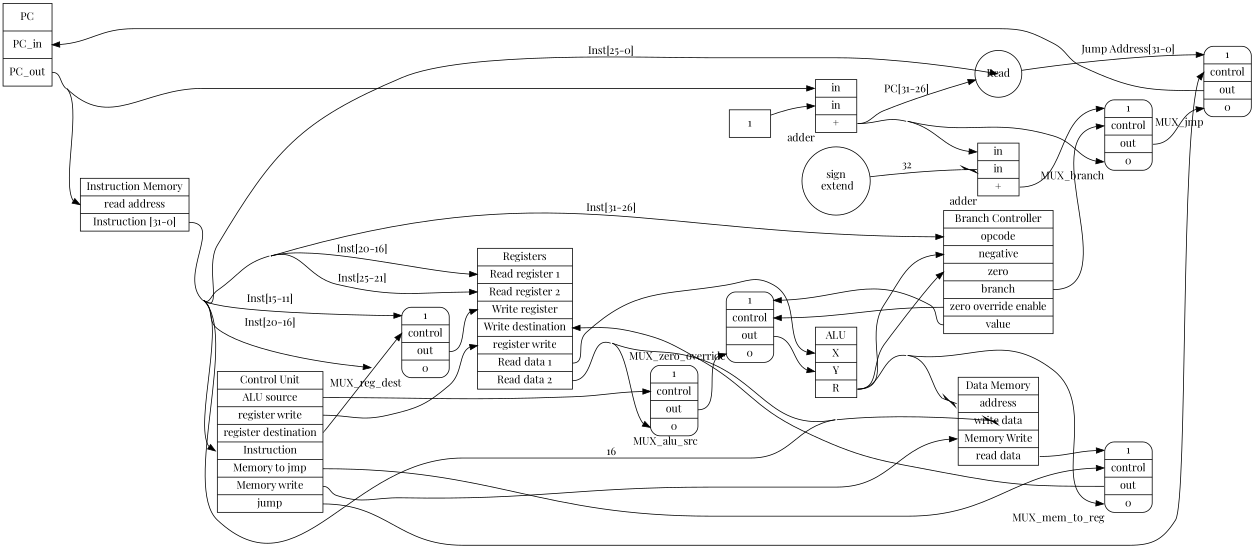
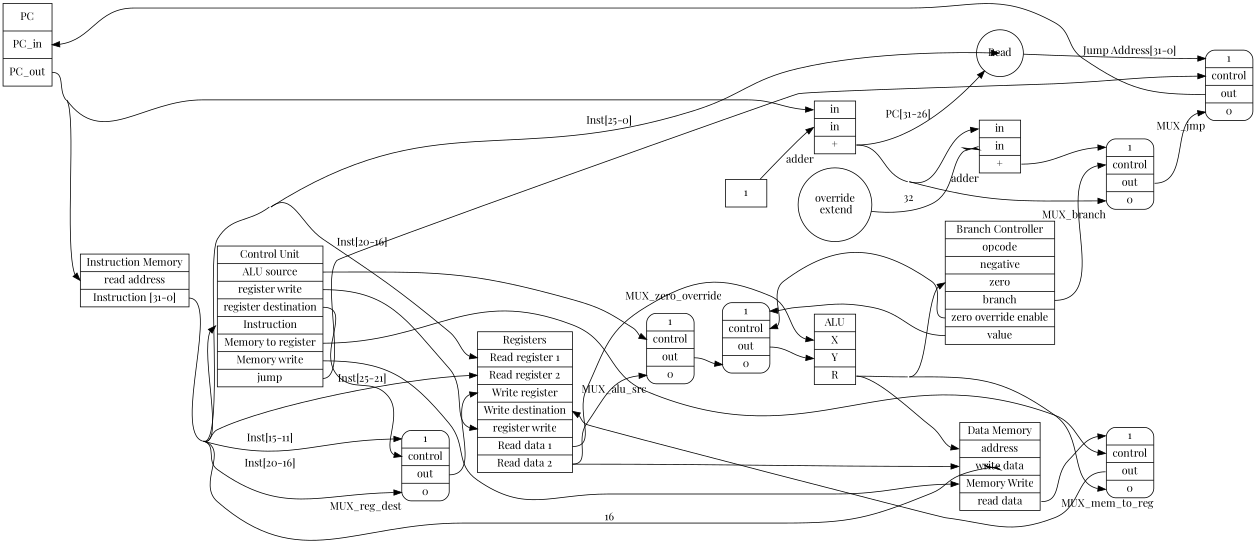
node "sign extend": label "sign extend" -> "override extend"
edge "Instruction Memory" -> "Branch Controller": removed, label "Inst[31-26]"
edge "ALU" -> "Data Memory": arrowhead rcrowlvee -> normal
node "Control Unit": text "Memory to jmp" -> "Memory to register"
